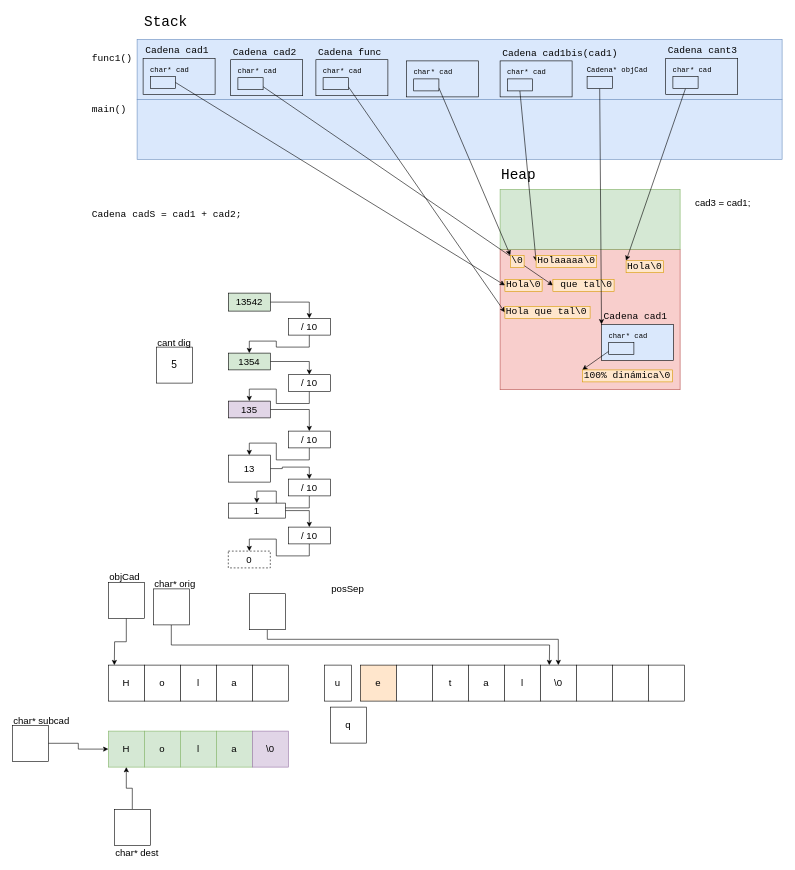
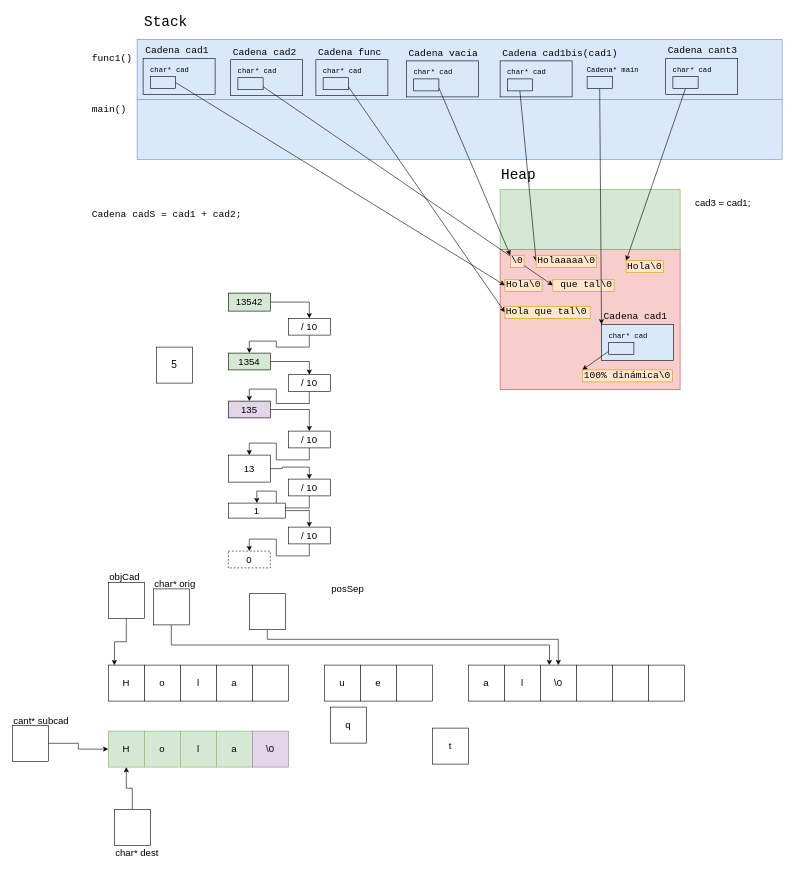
node "Cadena vacia": added
node "Cadena* objCad": label "Cadena* objCad" -> "Cadena* main"
node "cant dig": removed
node "u": size 27x36 -> 36x36
node "e": fillcolor #ffe6cc -> #ffffff
node "t": moved (450, 683) -> (450, 746)
node "char* subcad": label "char* subcad" -> "cant* subcad"
